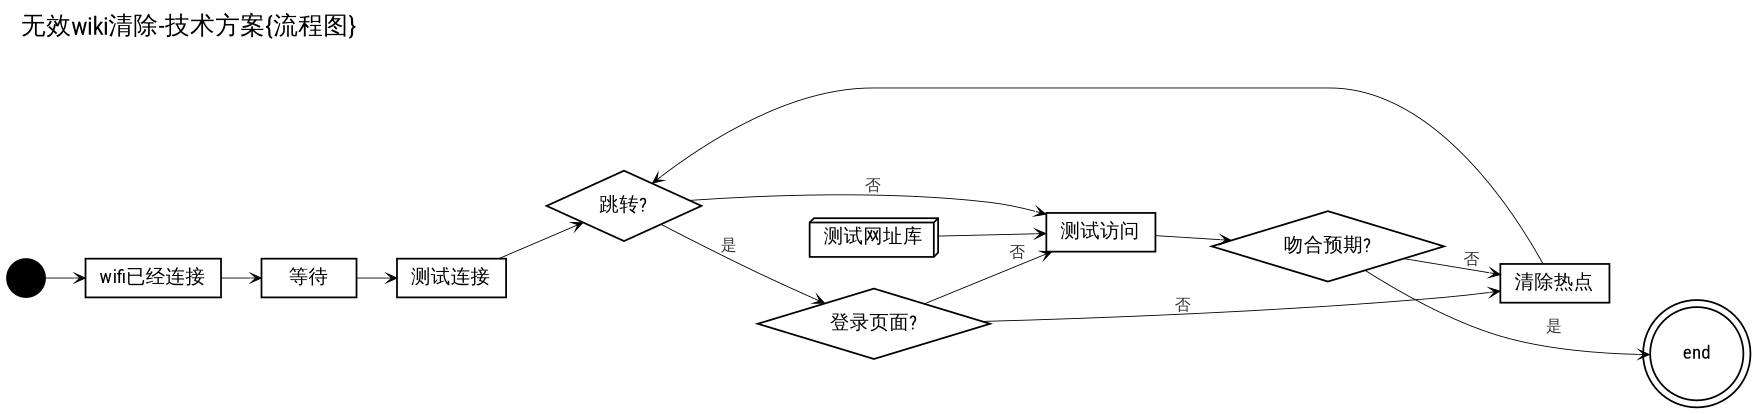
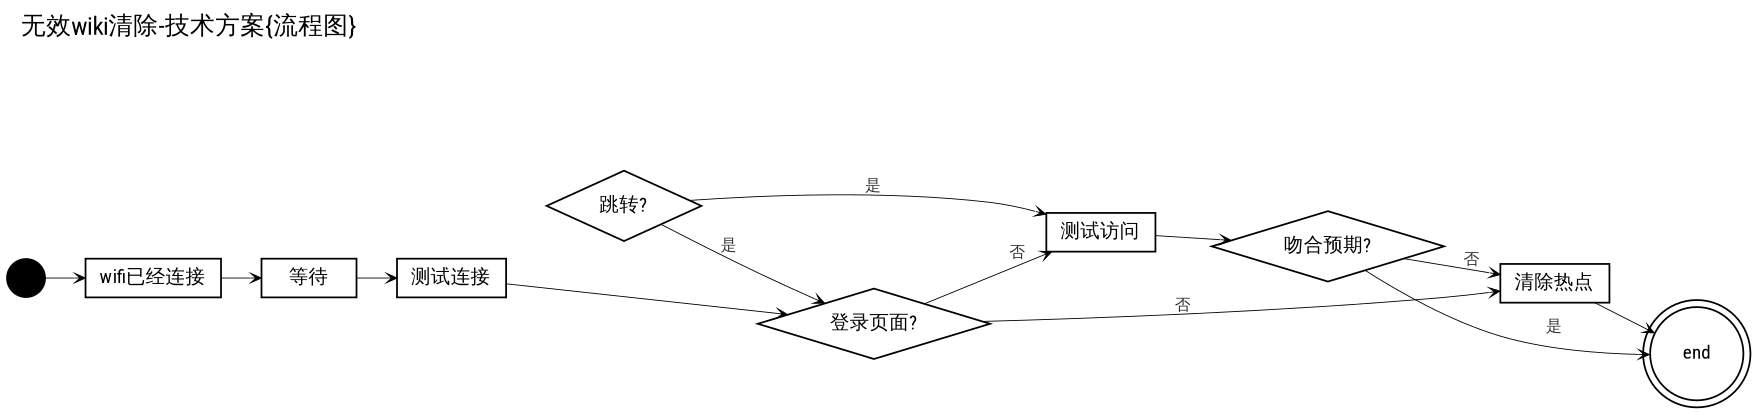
edge "清除热点" -> "跳转?": now "清除热点" -> "end"
edge "跳转?" -> "测试访问": label "否" -> "是"
node "测试网址库": removed
edge "测试连接" -> "跳转?": now "测试连接" -> "登录页面?"
